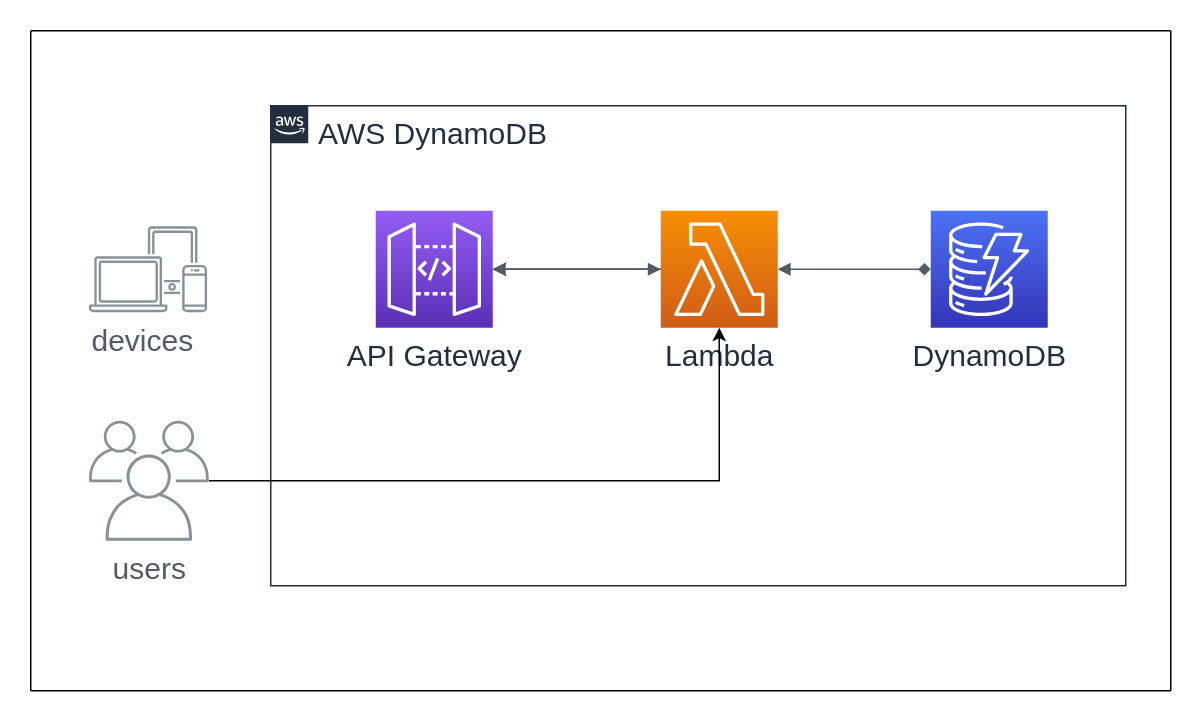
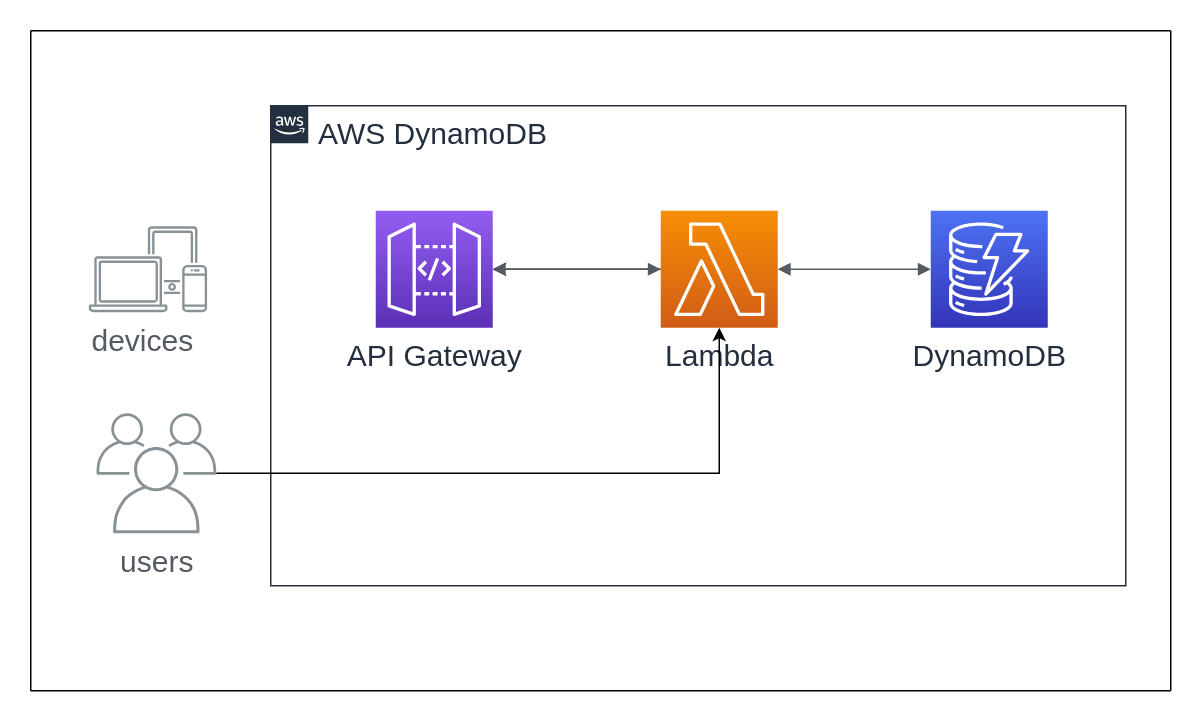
edge "Lambda" -- "DynamoDB": arrowhead diamond -> block
node "users": moved (149, 481) -> (156, 473)
